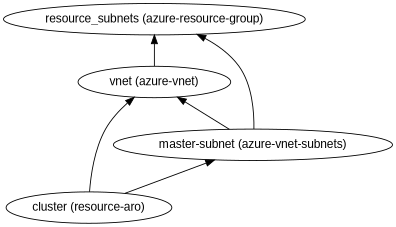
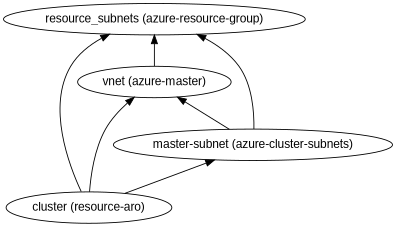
node "vnet (azure-vnet)": label "vnet (azure-vnet)" -> "vnet (azure-master)"
edge "cluster (resource-aro)" -> "resource_subnets (azure-resource-group)": added
node "master-subnet (azure-vnet-subnets)": label "master-subnet (azure-vnet-subnets)" -> "master-subnet (azure-cluster-subnets)"
